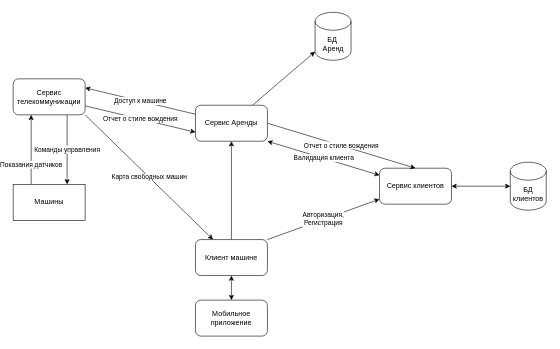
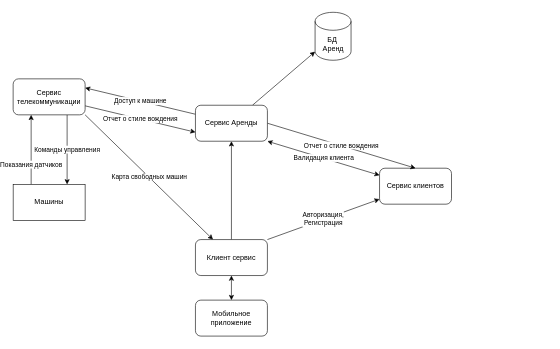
edge "Сервис клиентов" -- "БД клиентов": removed
node "БД клиентов": removed
node "Клиент машине": label "Клиент машине" -> "Клиент сервис"
